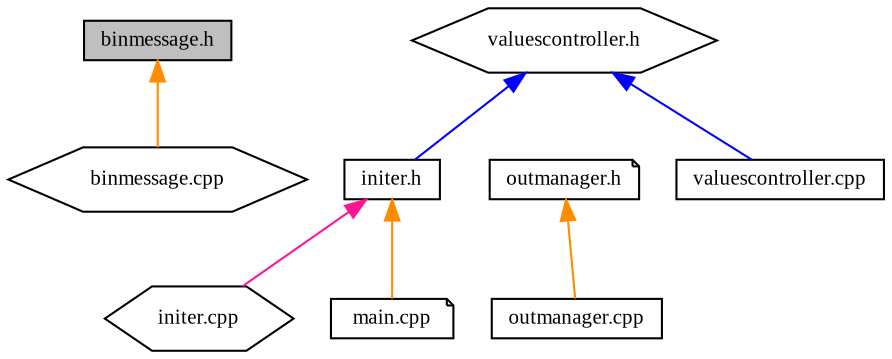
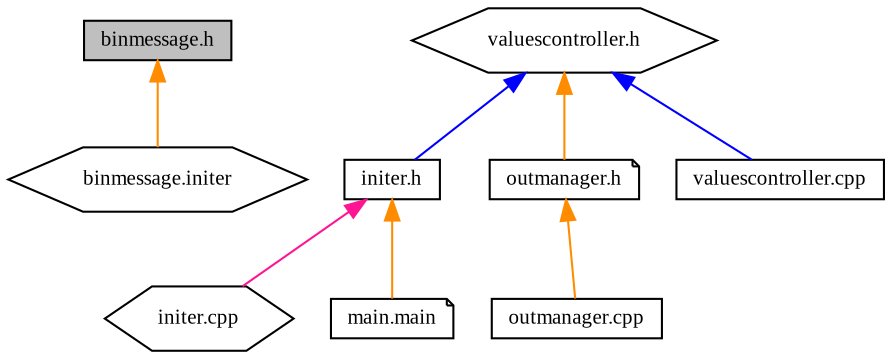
edge "outmanager.h" -> "valuescontroller.h": added
node "binmessage.cpp": label "binmessage.cpp" -> "binmessage.initer"
node "main.cpp": label "main.cpp" -> "main.main"
